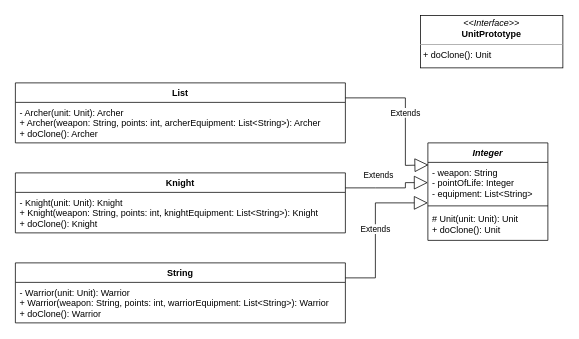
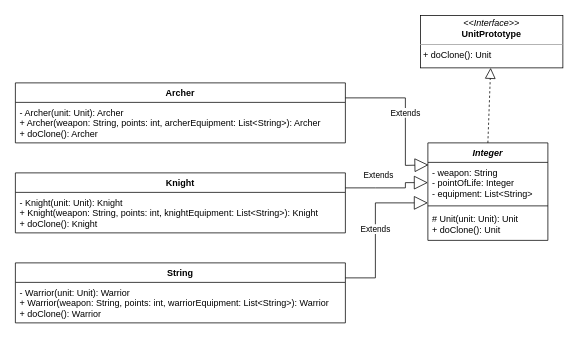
node "List": label "List" -> "Archer"
edge "Integer" -> "<<Interface>> UnitPrototype + doClone(): Unit": added
